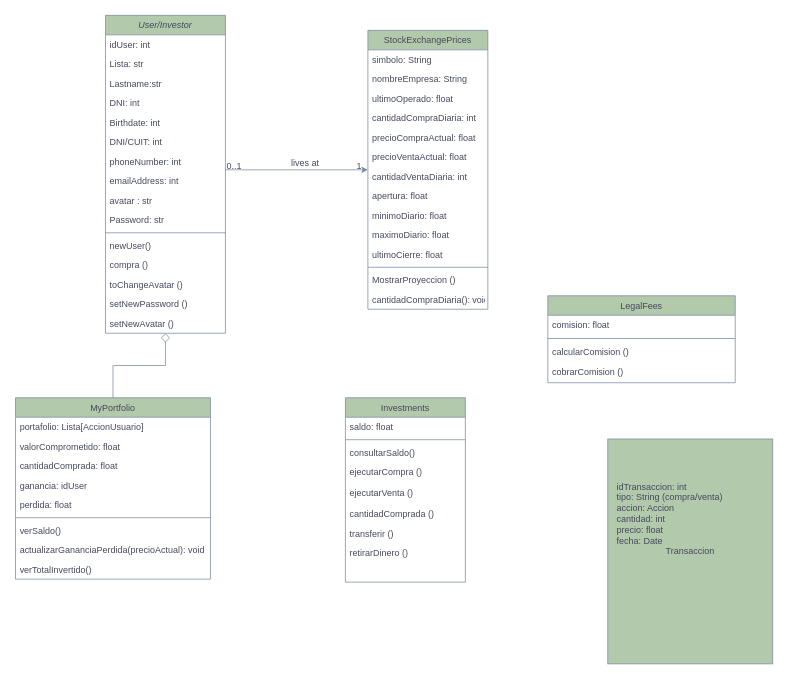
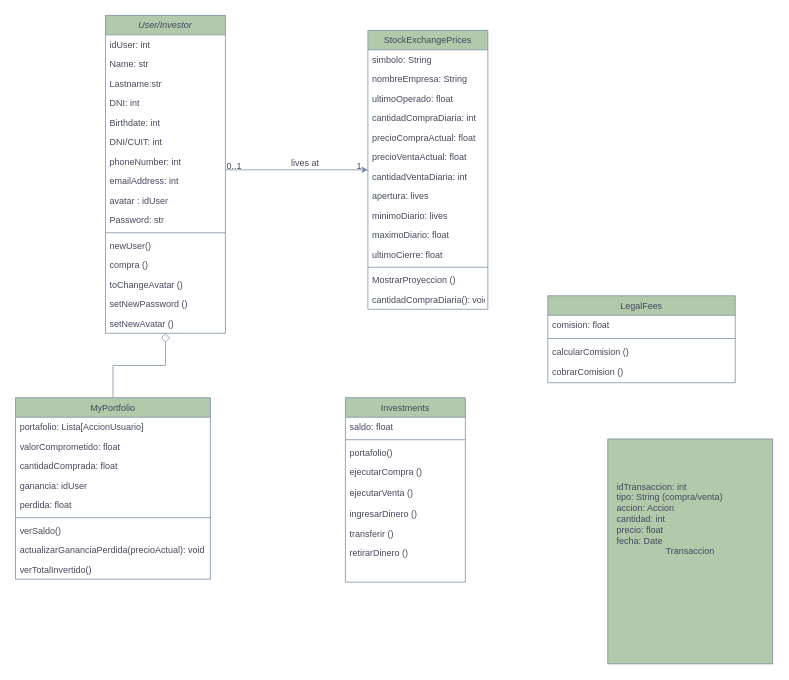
node "Lista: str": label "Lista: str" -> "Name: str"
node "apertura: float": label "apertura: float" -> "apertura: lives"
node "avatar : str": label "avatar : str" -> "avatar : idUser"
node "minimoDiario: float": label "minimoDiario: float" -> "minimoDiario: lives"
node "consultarSaldo()": label "consultarSaldo()" -> "portafolio()"
node "cantidadComprada ()": label "cantidadComprada ()" -> "ingresarDinero ()"
